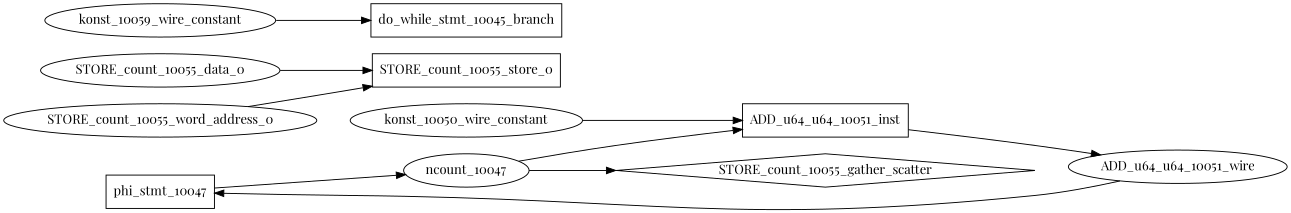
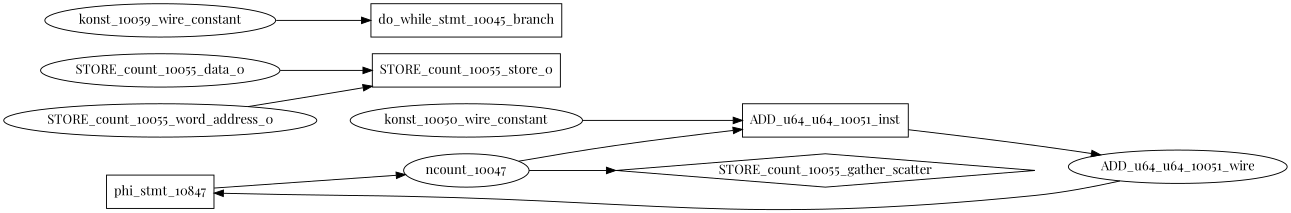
node "phi_stmt_10047": label "phi_stmt_10047" -> "phi_stmt_10847"
